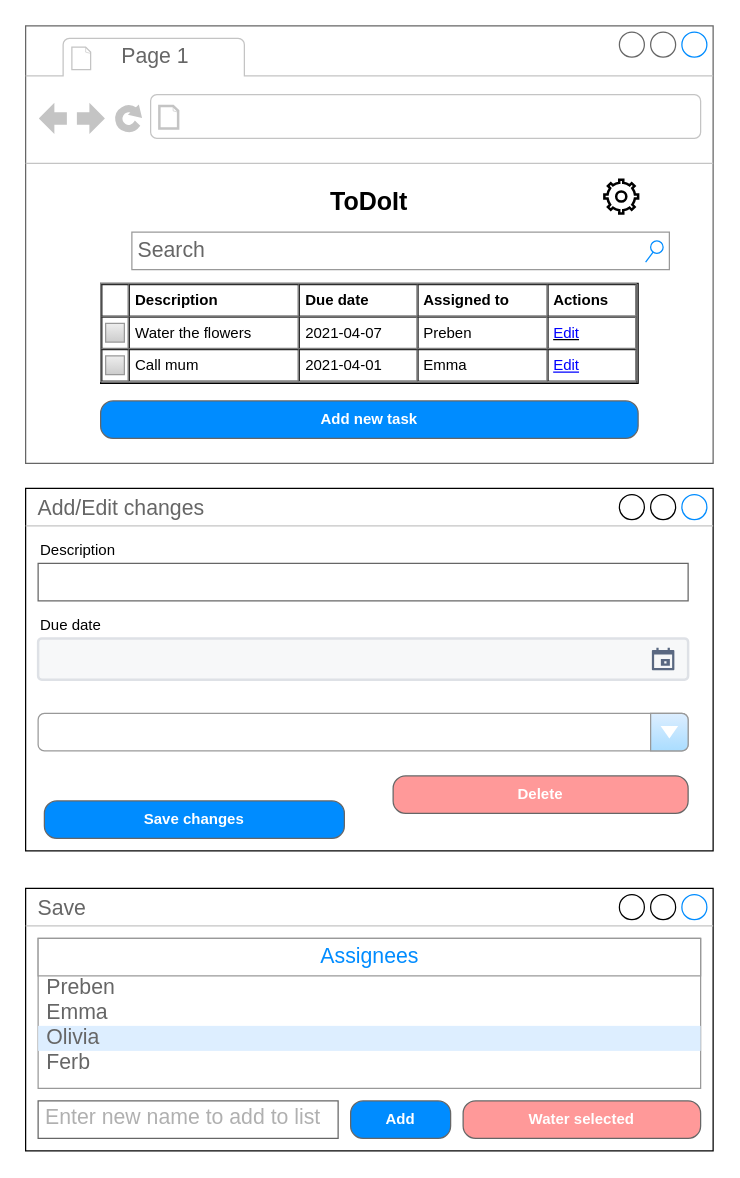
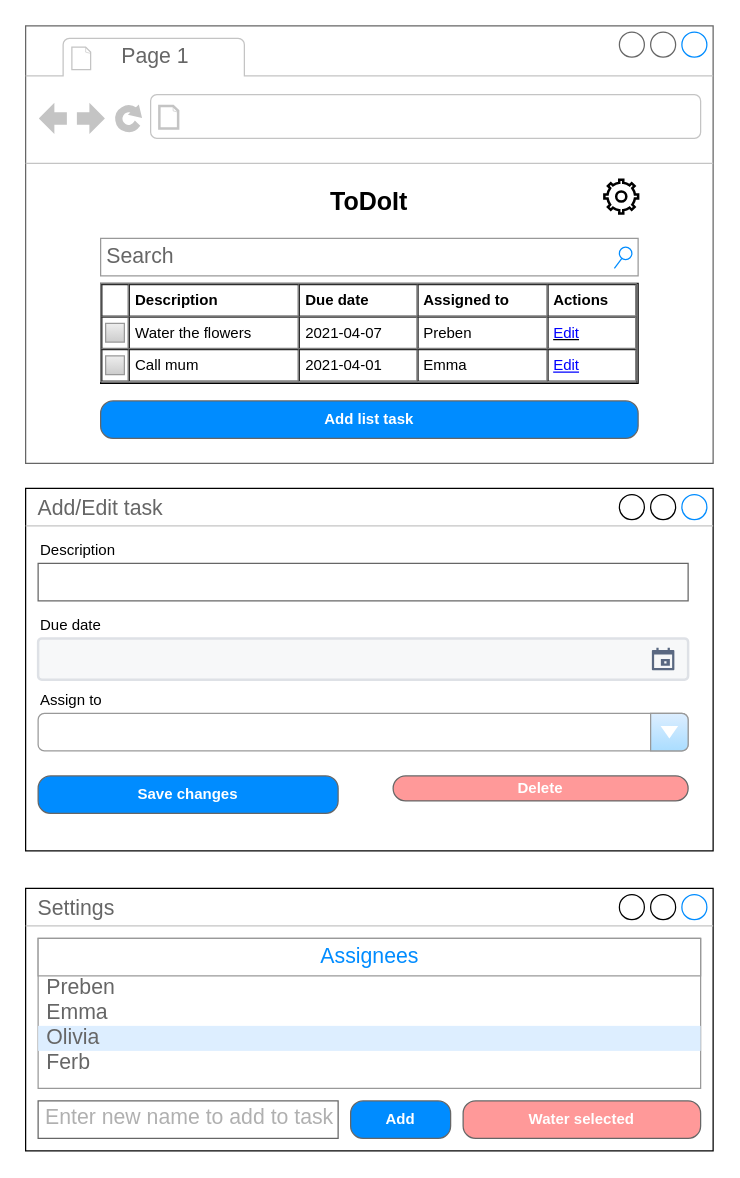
node "Search": moved (401, 251) -> (369, 257)
node "Add new task": label "Add new task" -> "Add list task"
node "Add/Edit changes": label "Add/Edit changes" -> "Add/Edit task"
node "Assign to": added
node "Delete": size 295x38 -> 295x25
node "Save changes": moved (194, 819) -> (188, 794)
node "Save": label "Save" -> "Settings"
node "Enter new name to add to list": label "Enter new name to add to list" -> "Enter new name to add to task"
